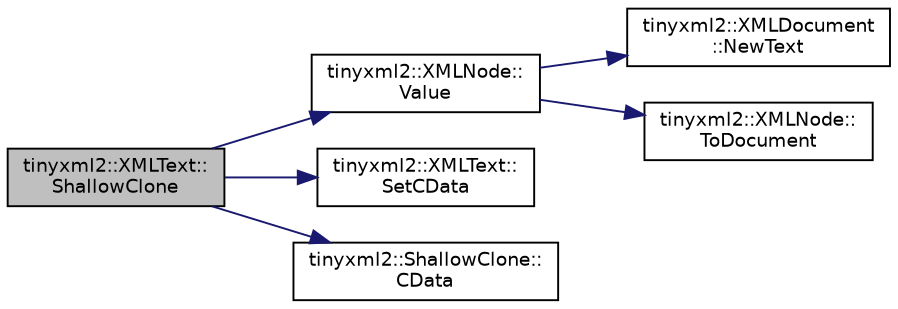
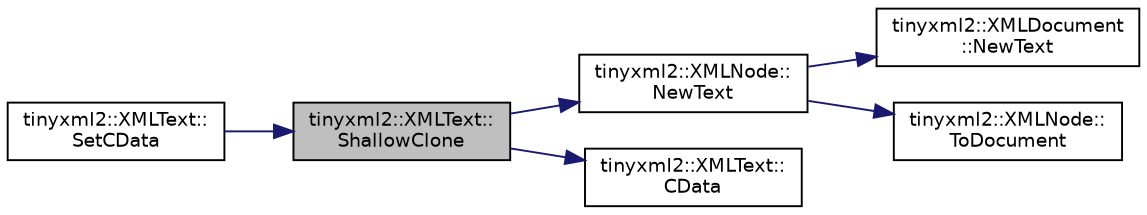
node "tinyxml2::XMLNode:: Value": label "tinyxml2::XMLNode:: Value" -> "tinyxml2::XMLNode:: NewText"
edge "tinyxml2::XMLText:: ShallowClone" -> "tinyxml2::XMLText:: SetCData": reversed
node "tinyxml2::ShallowClone:: CData": label "tinyxml2::ShallowClone:: CData" -> "tinyxml2::XMLText:: CData"
